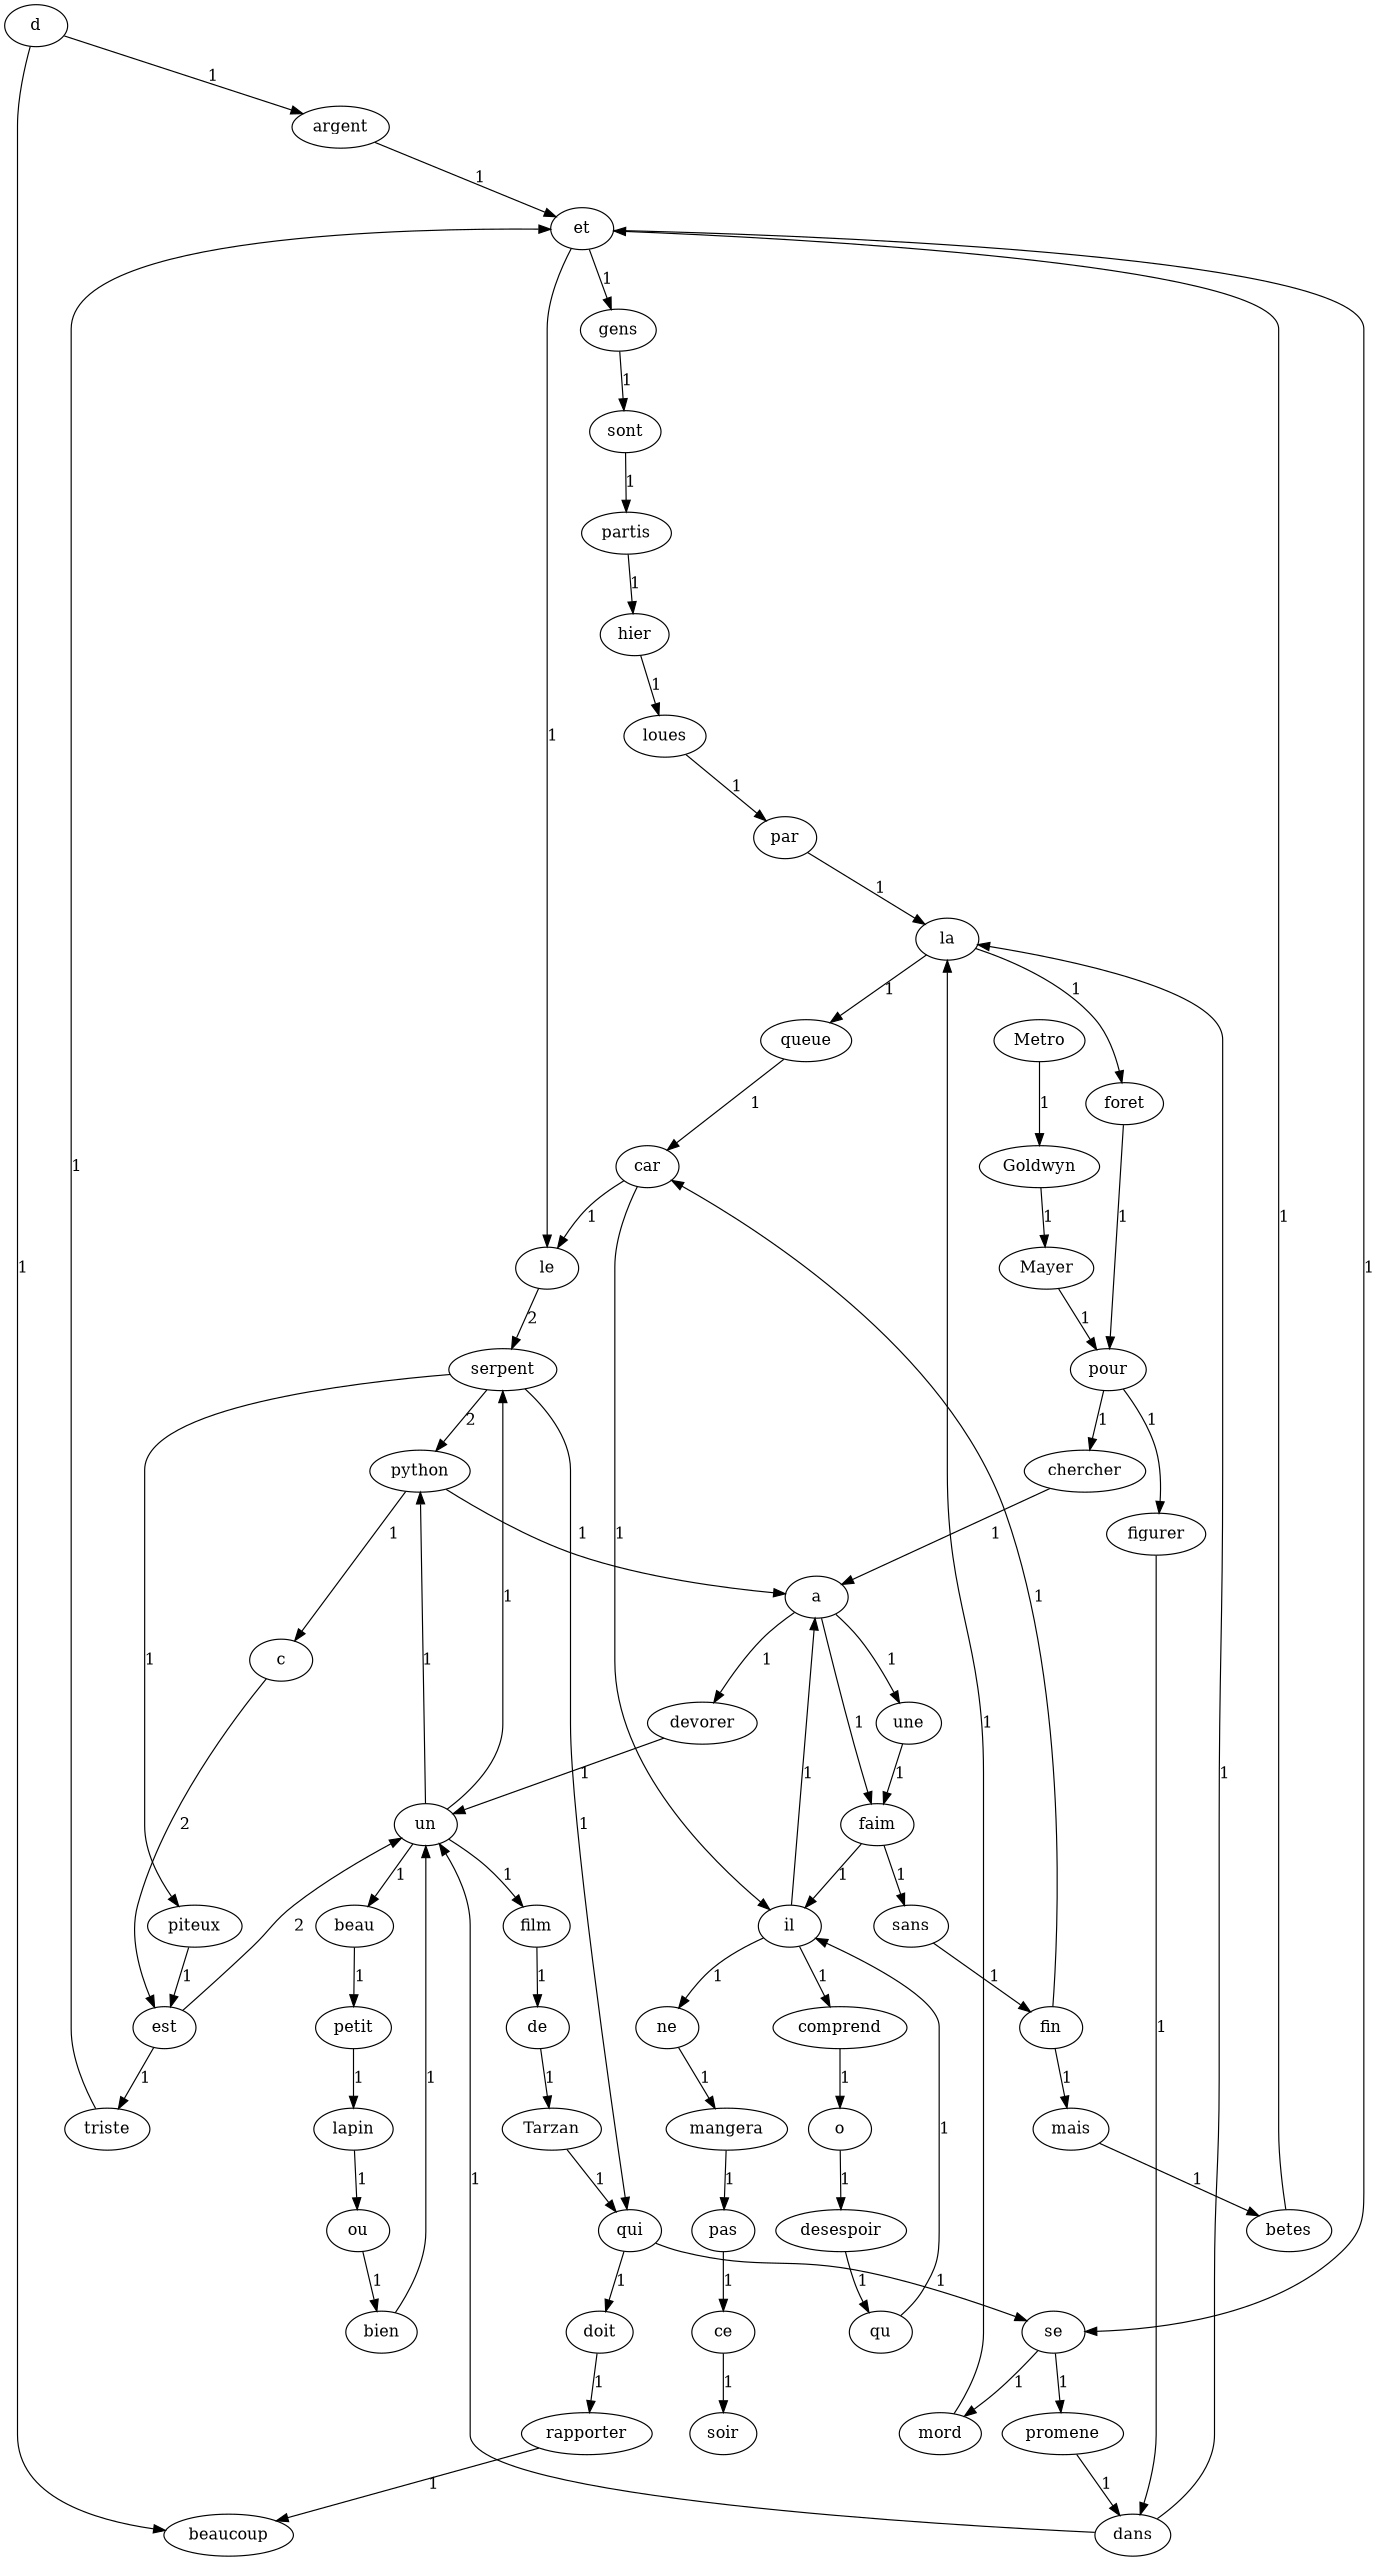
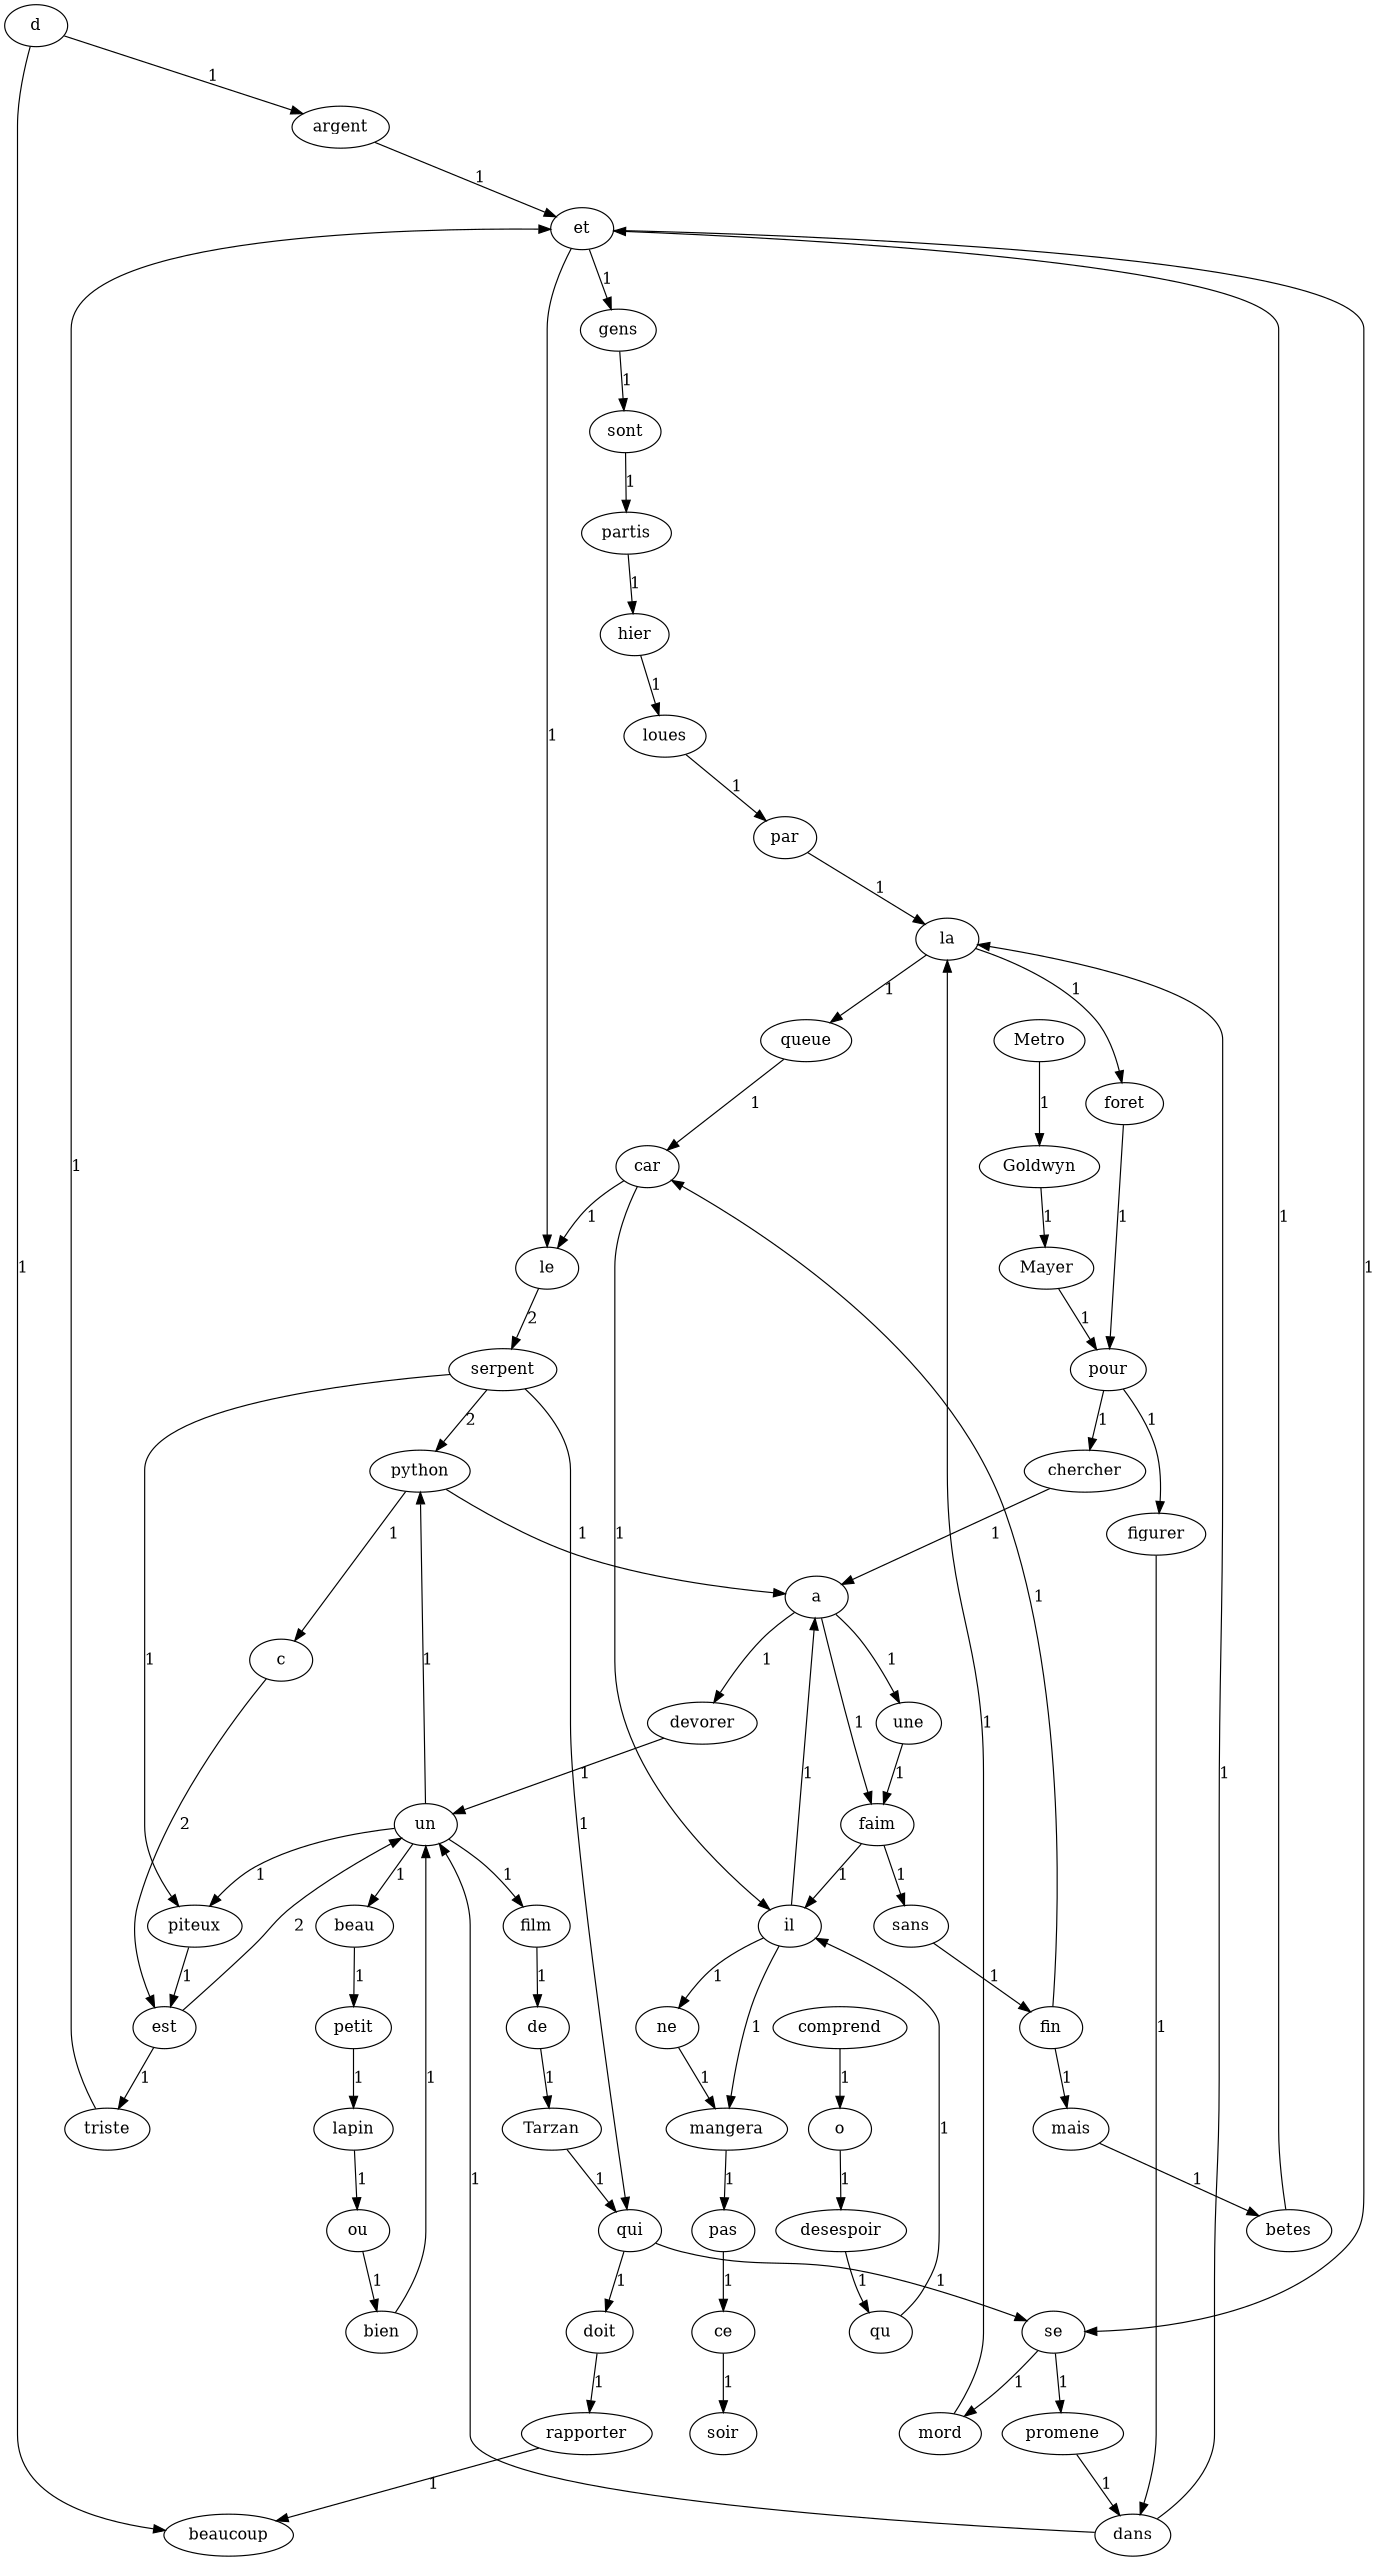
edge "un" -> "serpent": now "un" -> "piteux"
edge "il" -> "comprend": now "il" -> "mangera"
